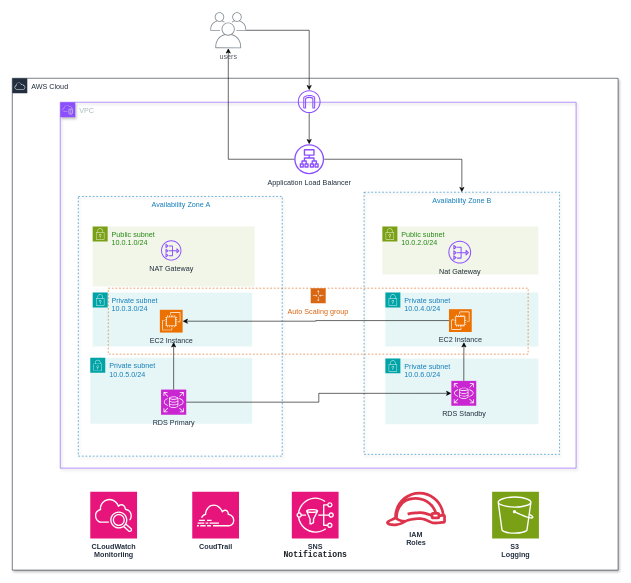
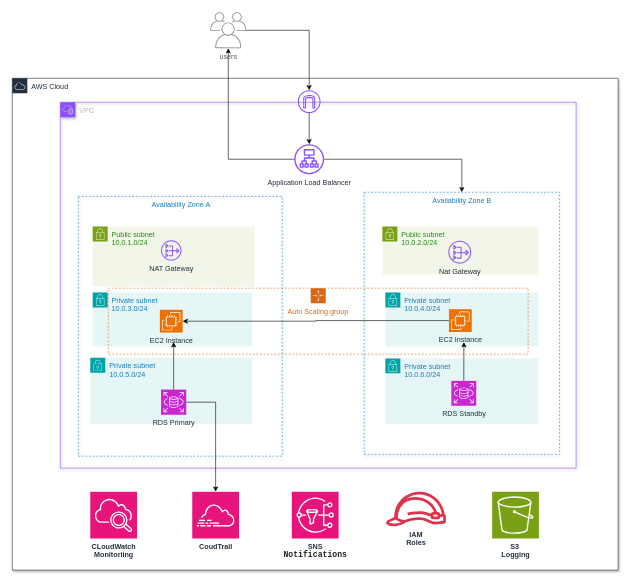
edge "RDS Primary" -> "RDS Standby": now "RDS Primary" -> "CoudTrail"
